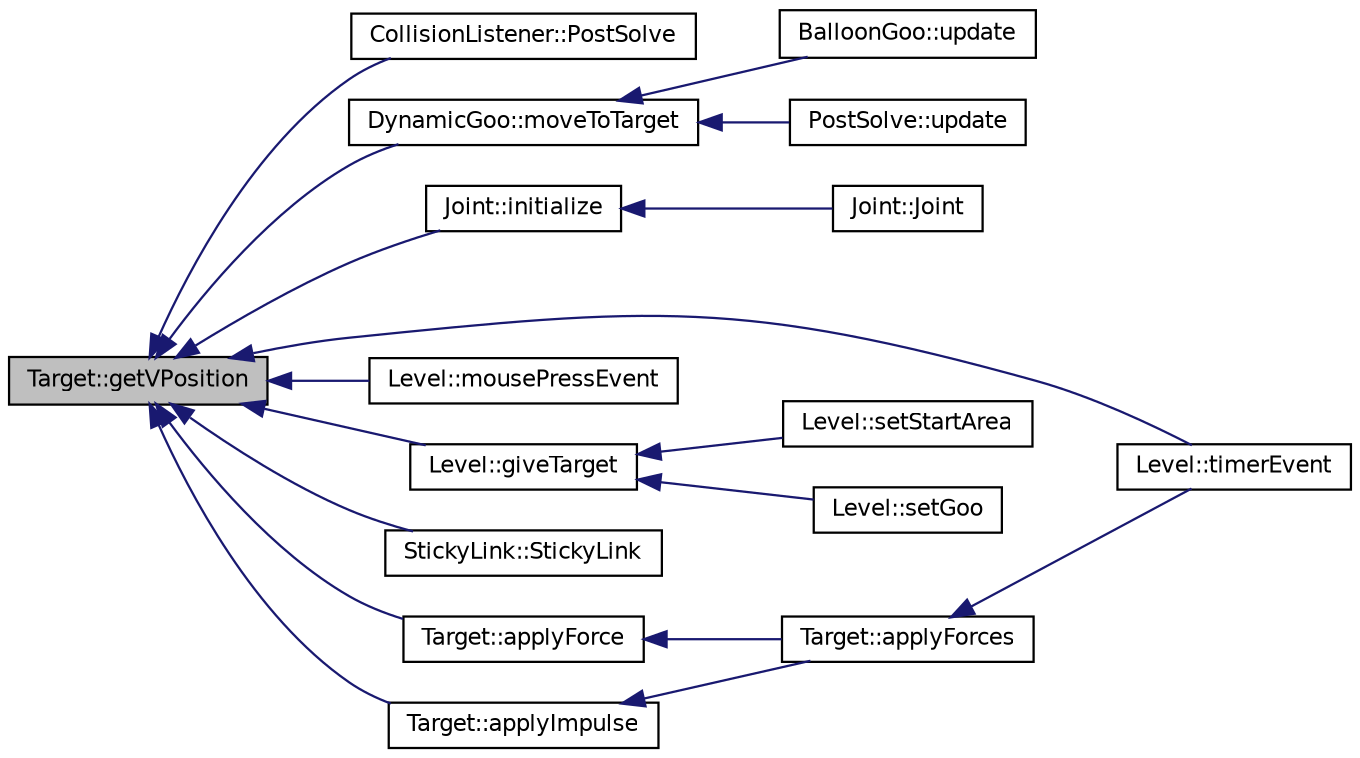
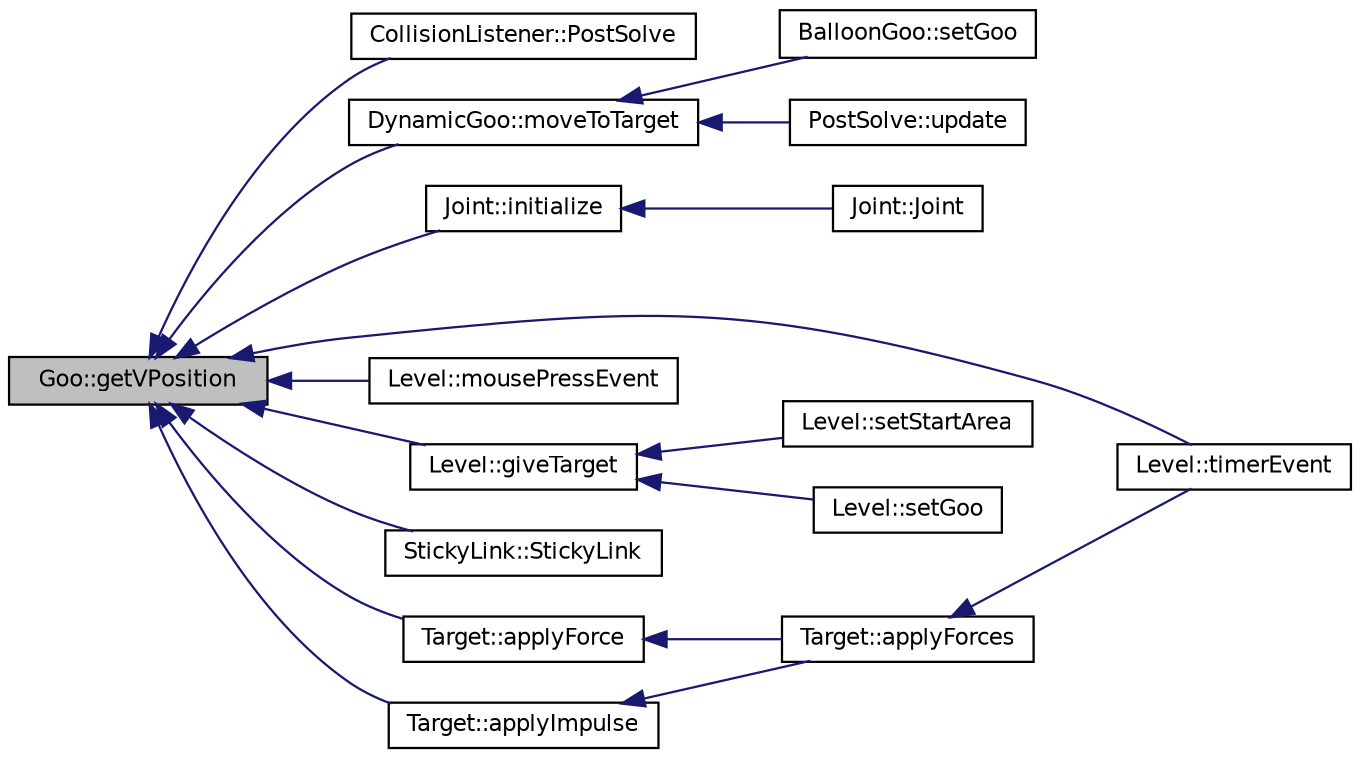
node "BalloonGoo::update": label "BalloonGoo::update" -> "BalloonGoo::setGoo"
node "Target::getVPosition": label "Target::getVPosition" -> "Goo::getVPosition"
